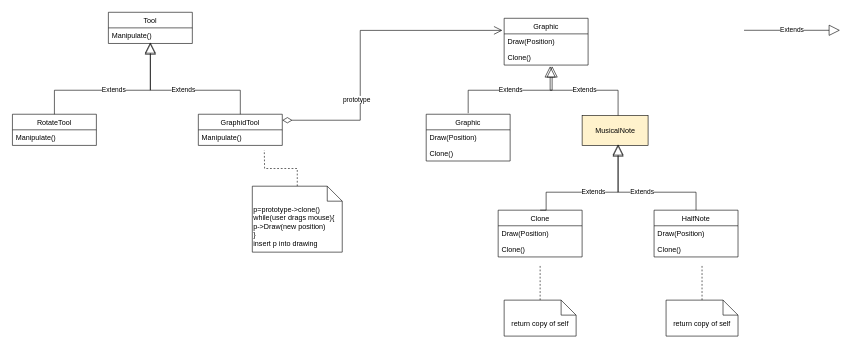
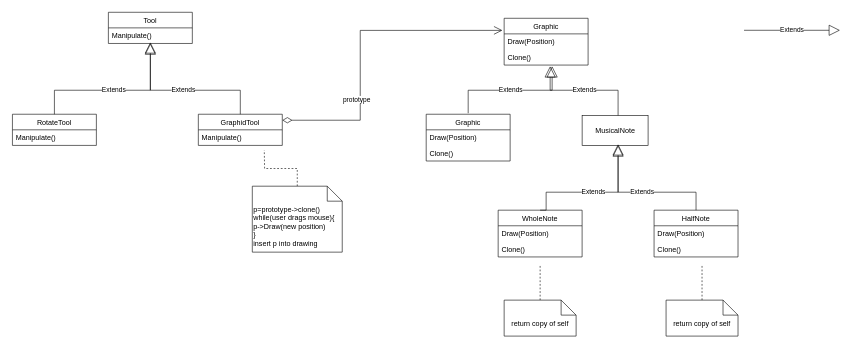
node "MusicalNote": fillcolor #fff2cc -> #ffffff
node "Clone": label "Clone" -> "WholeNote"
